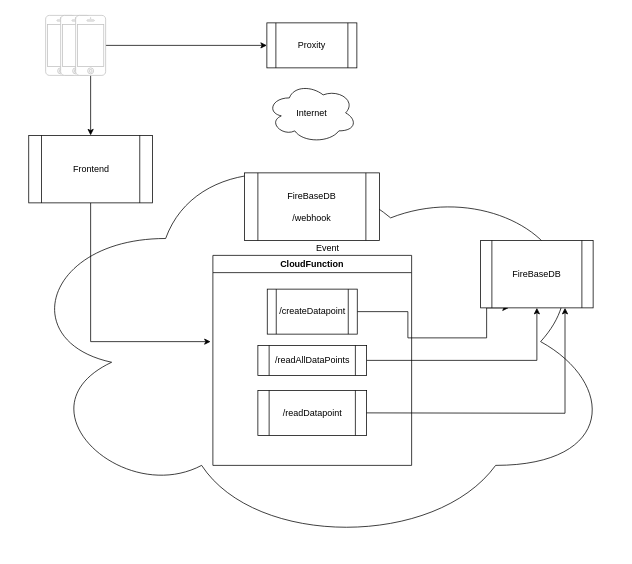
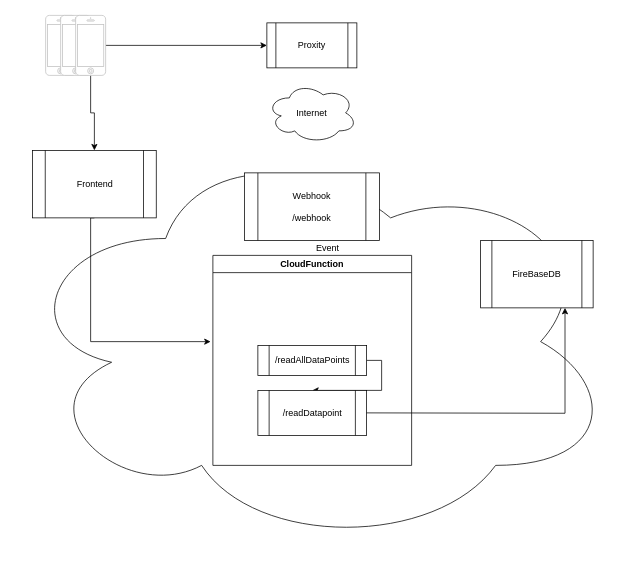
node "Frontend": moved (90, 169) -> (94, 184)
node "FireBaseDB /webhook": label "FireBaseDB /webhook" -> "Webhook /webhook"
node "/createDatapoint": removed
edge "/createDatapoint" -> "FireBaseDB": removed
edge "/readAllDataPoints" -> "FireBaseDB": now "/readAllDataPoints" -> "/readDatapoint"
